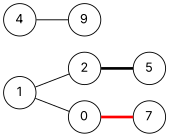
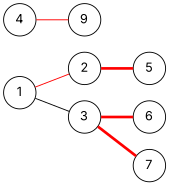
edge "4" -- "9": color black -> red
edge "2" -- "5": color black -> red
edge "2" -- "1": color black -> red
node "0": label "0" -> "3"
node "6": added
